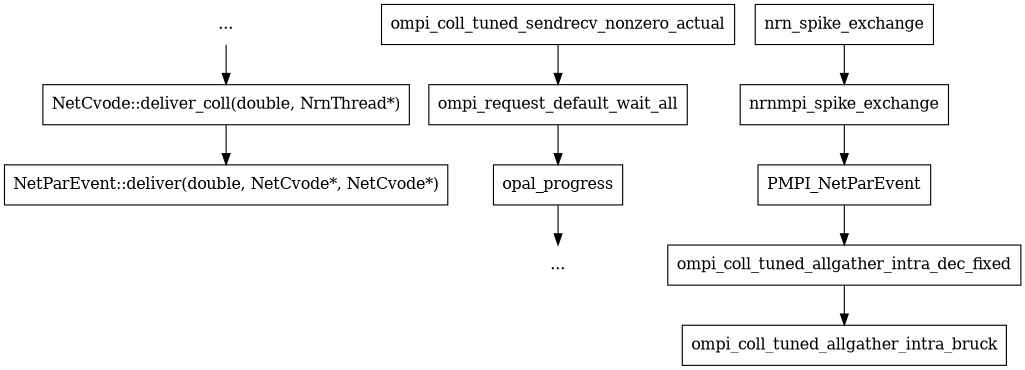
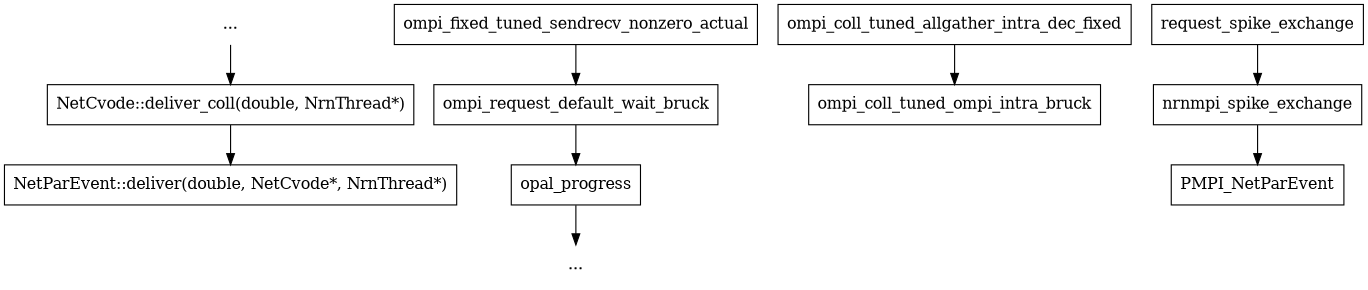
node "ompi_coll_tuned_sendrecv_nonzero_actual": label "ompi_coll_tuned_sendrecv_nonzero_actual" -> "ompi_fixed_tuned_sendrecv_nonzero_actual"
node "nrn_spike_exchange": label "nrn_spike_exchange" -> "request_spike_exchange"
node "ompi_request_default_wait_all": label "ompi_request_default_wait_all" -> "ompi_request_default_wait_bruck"
node "NetParEvent::deliver(double, NetCvode*, NetCvode*)": label "NetParEvent::deliver(double, NetCvode*, NetCvode*)" -> "NetParEvent::deliver(double, NetCvode*, NrnThread*)"
edge "PMPI_NetParEvent" -> "ompi_coll_tuned_allgather_intra_dec_fixed": removed
node "ompi_coll_tuned_allgather_intra_bruck": label "ompi_coll_tuned_allgather_intra_bruck" -> "ompi_coll_tuned_ompi_intra_bruck"
